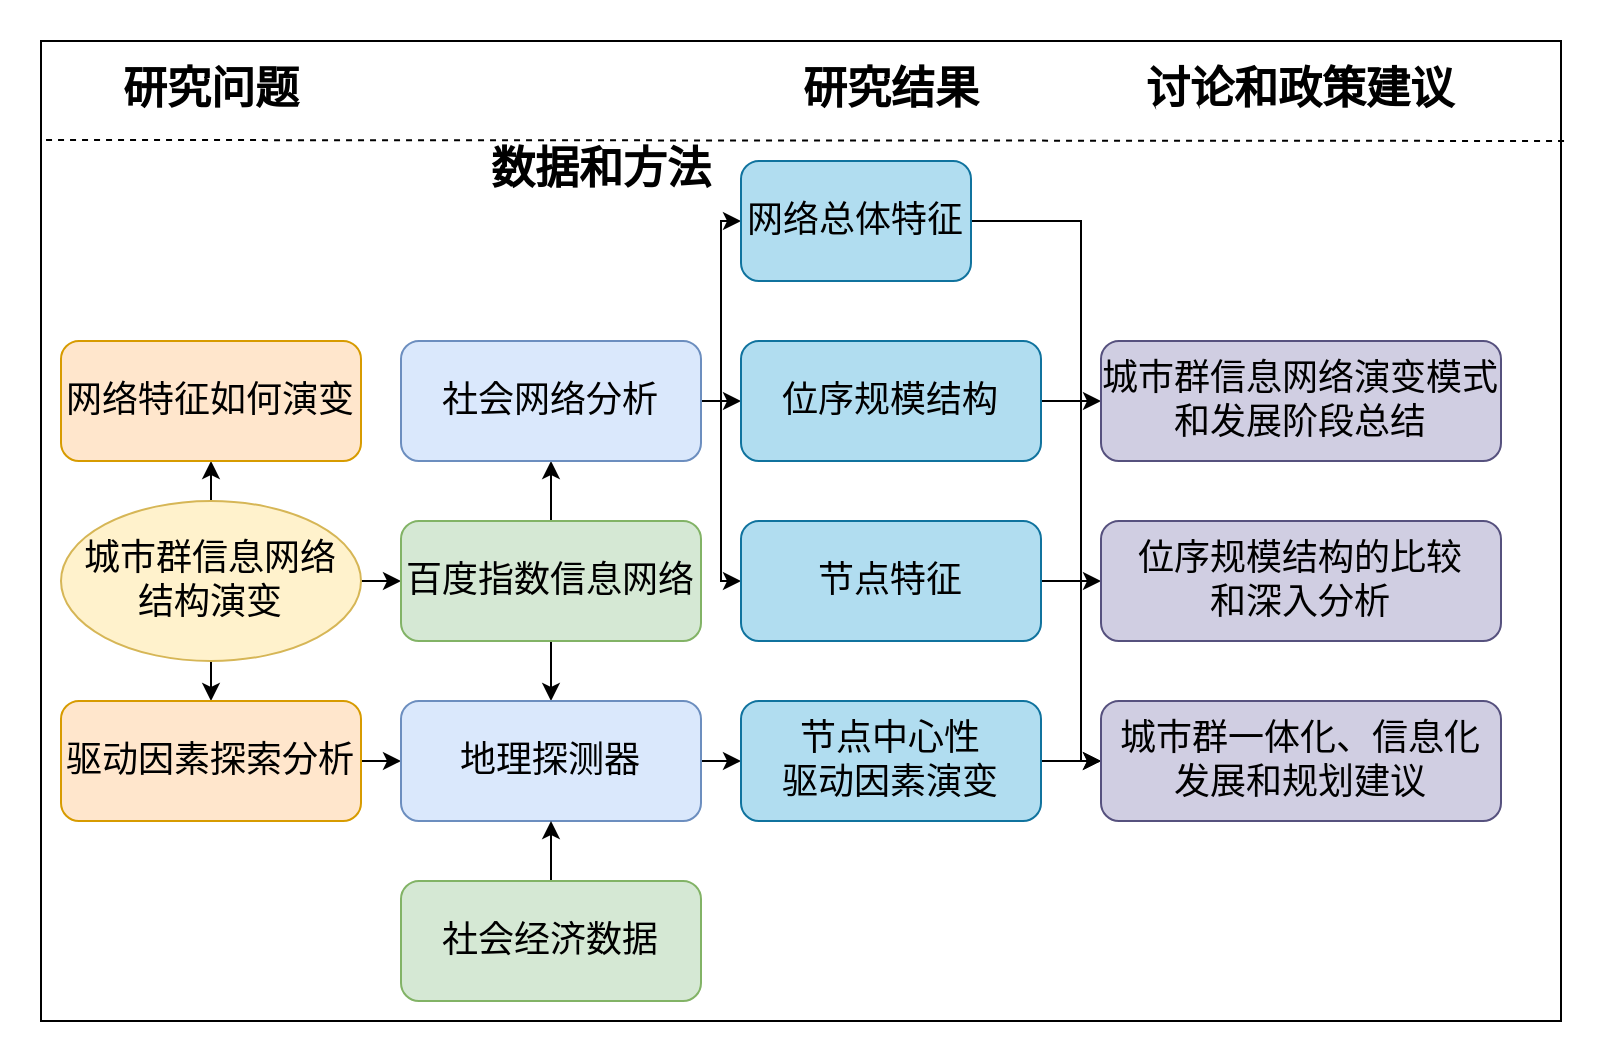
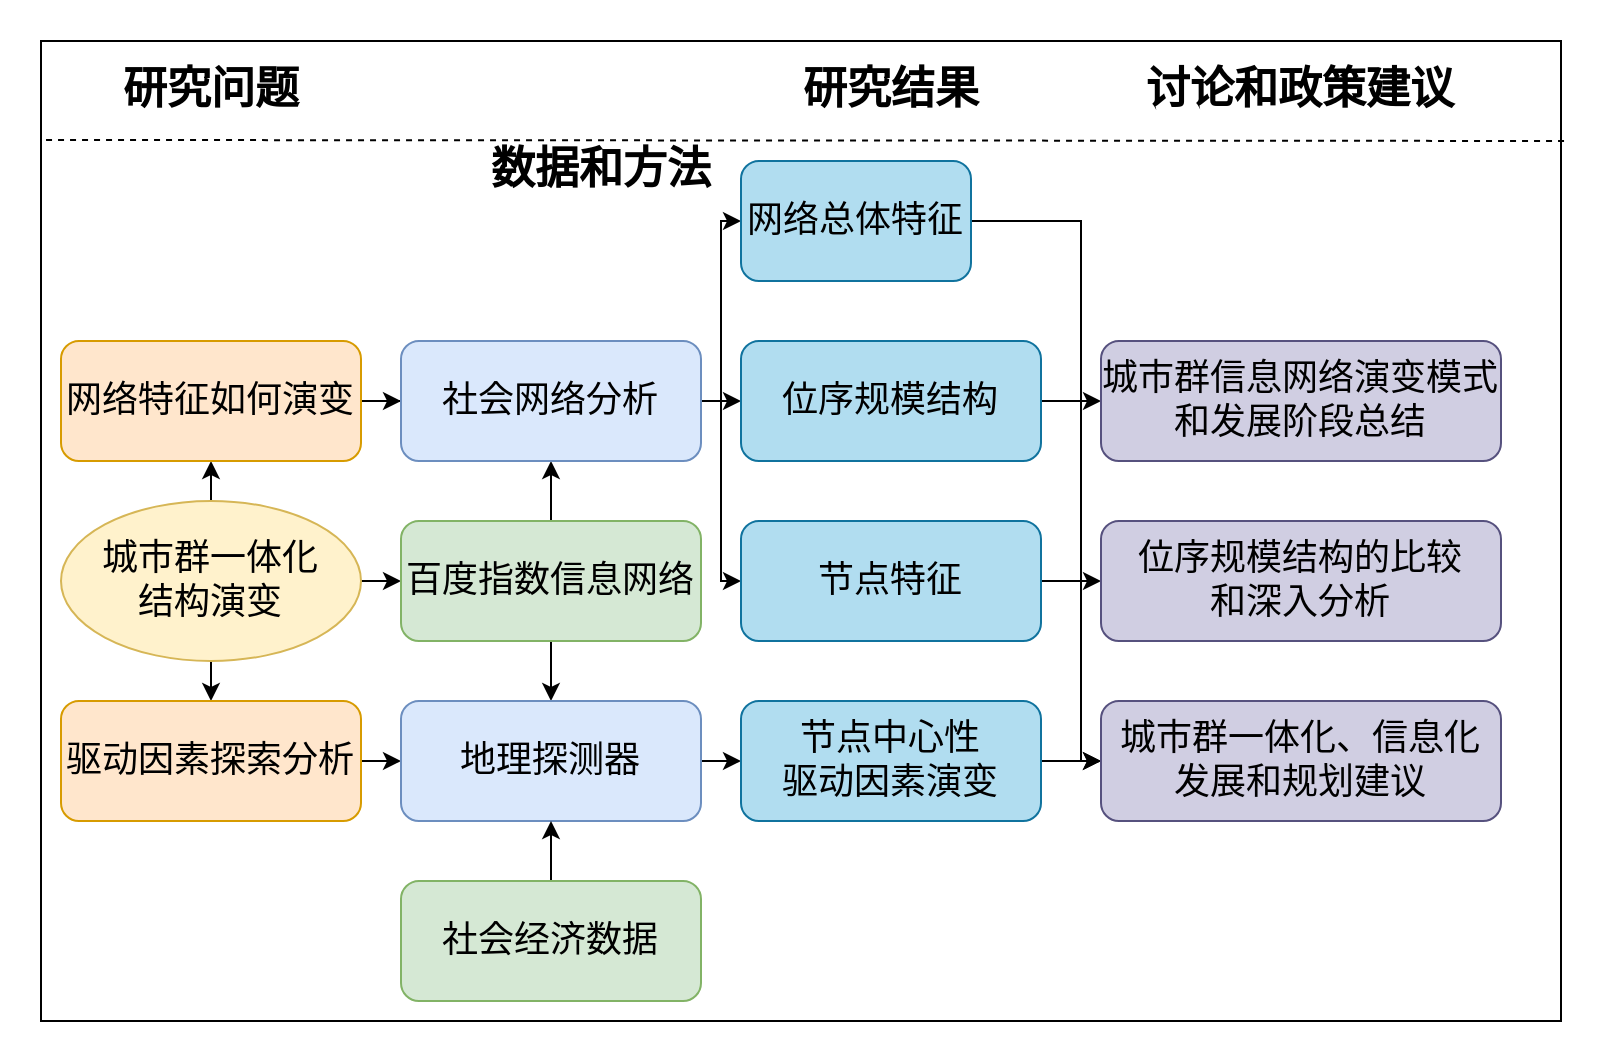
edge "网络特征如何演变" -> "社会网络分析": added
node "城市群信息网络 结构演变": label "城市群信息网络 结构演变" -> "城市群一体化 结构演变"
